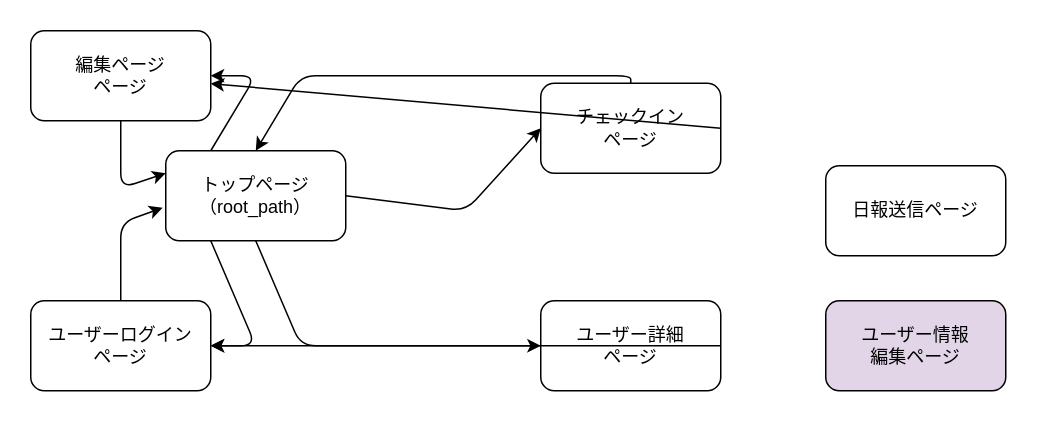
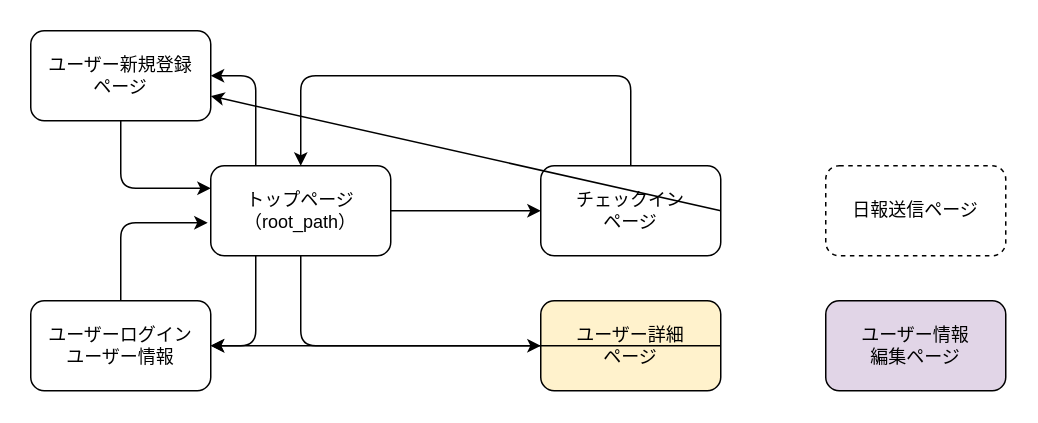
node "編集ページ ページ": label "編集ページ ページ" -> "ユーザー新規登録 ページ"
node "チェックイン ページ": moved (631, 128) -> (631, 211)
node "トップページ （root_path）": moved (256, 196) -> (301, 211)
node "日報送信ページ": style solid -> dashed
node "ユーザーログイン ページ": label "ユーザーログイン ページ" -> "ユーザーログイン ユーザー情報"
node "ユーザー詳細 ページ": fillcolor #ffffff -> #fff2cc
